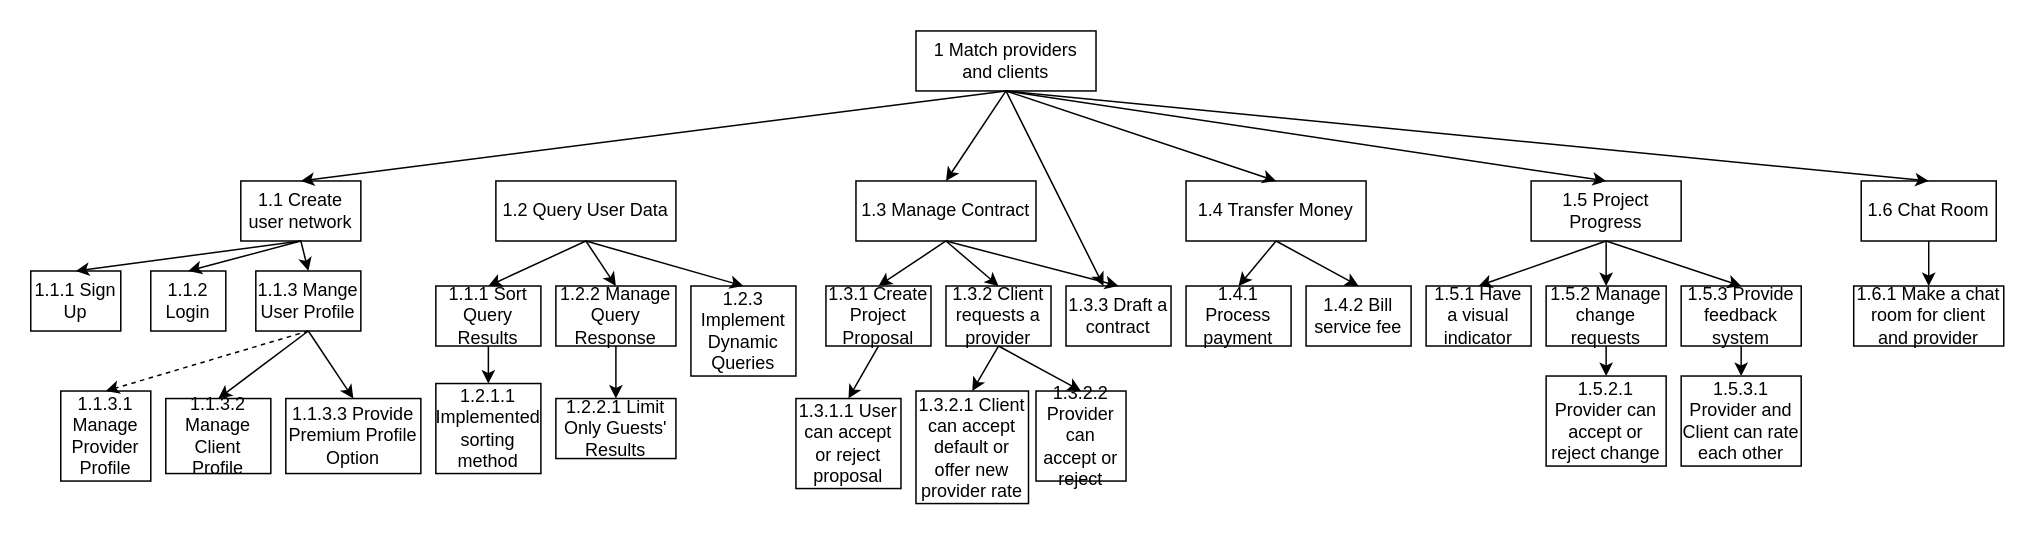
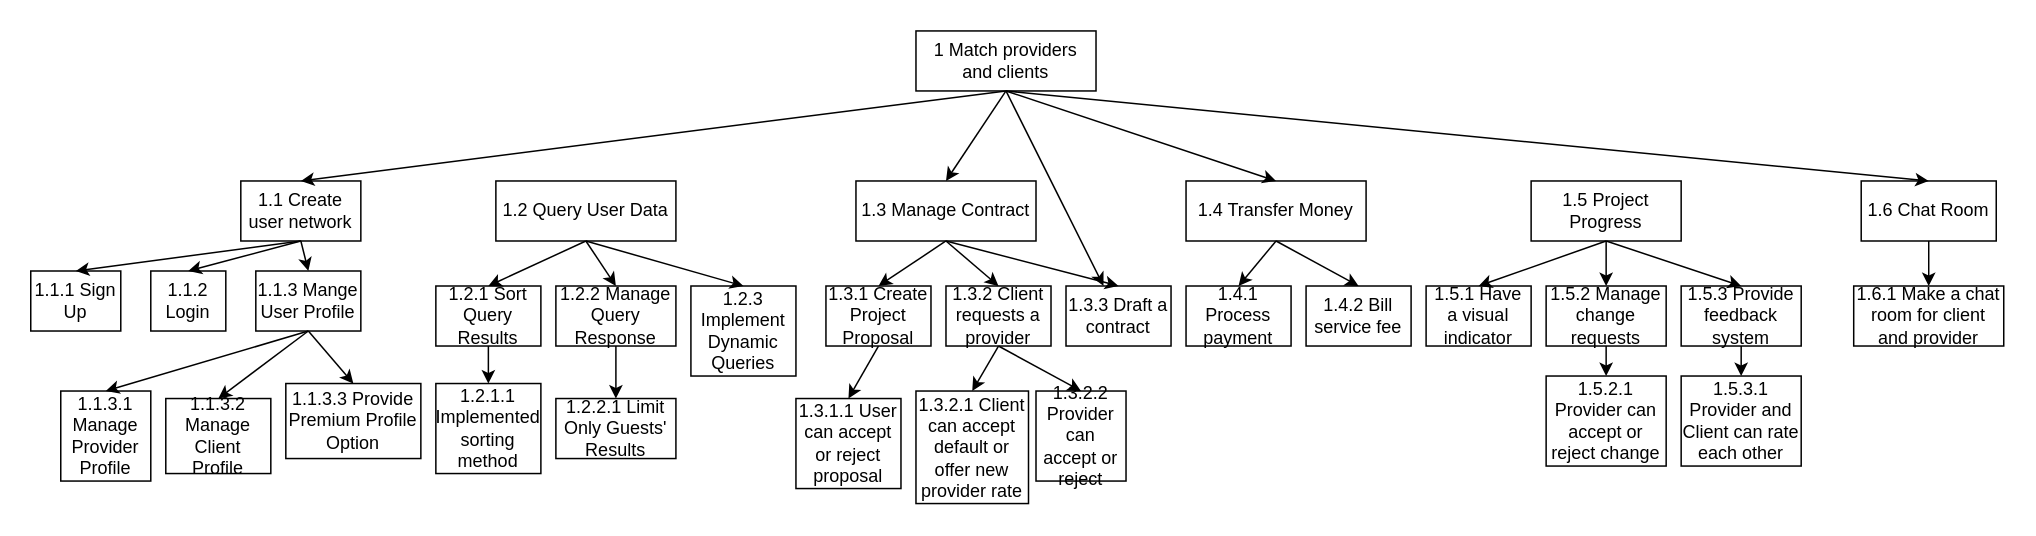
edge "1 Match providers and clients" -> "1.5 Project Progress": removed
node "1.1.1 Sort Query Results": label "1.1.1 Sort Query Results" -> "1.2.1 Sort Query Results"
edge "1.1.3 Mange User Profile" -> "1.1.3.1 Manage Provider Profile": style dashed -> solid
node "1.1.3.3 Provide Premium Profile Option": moved (353, 436) -> (353, 421)
